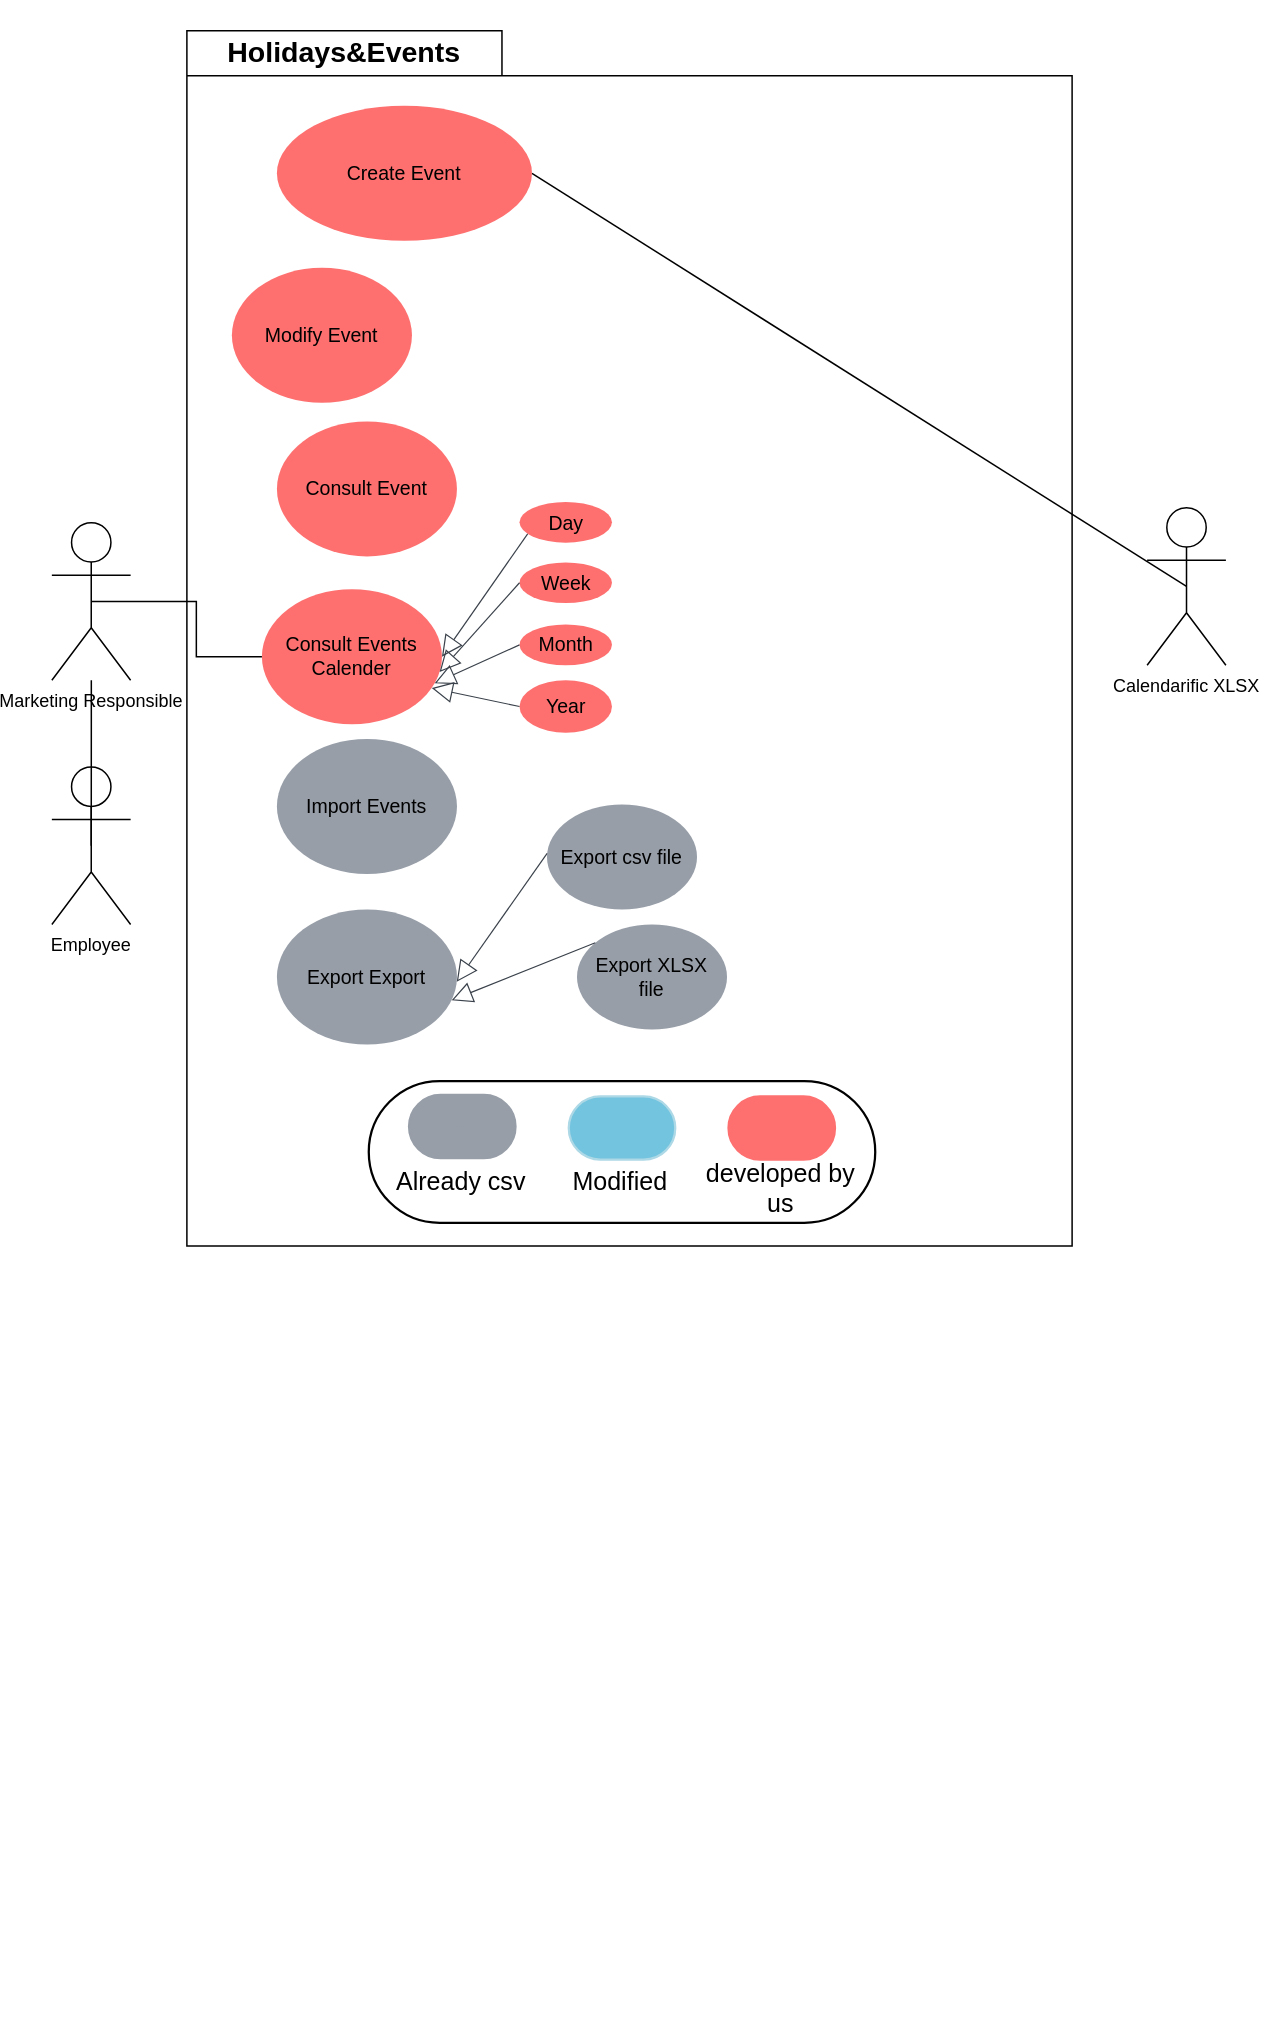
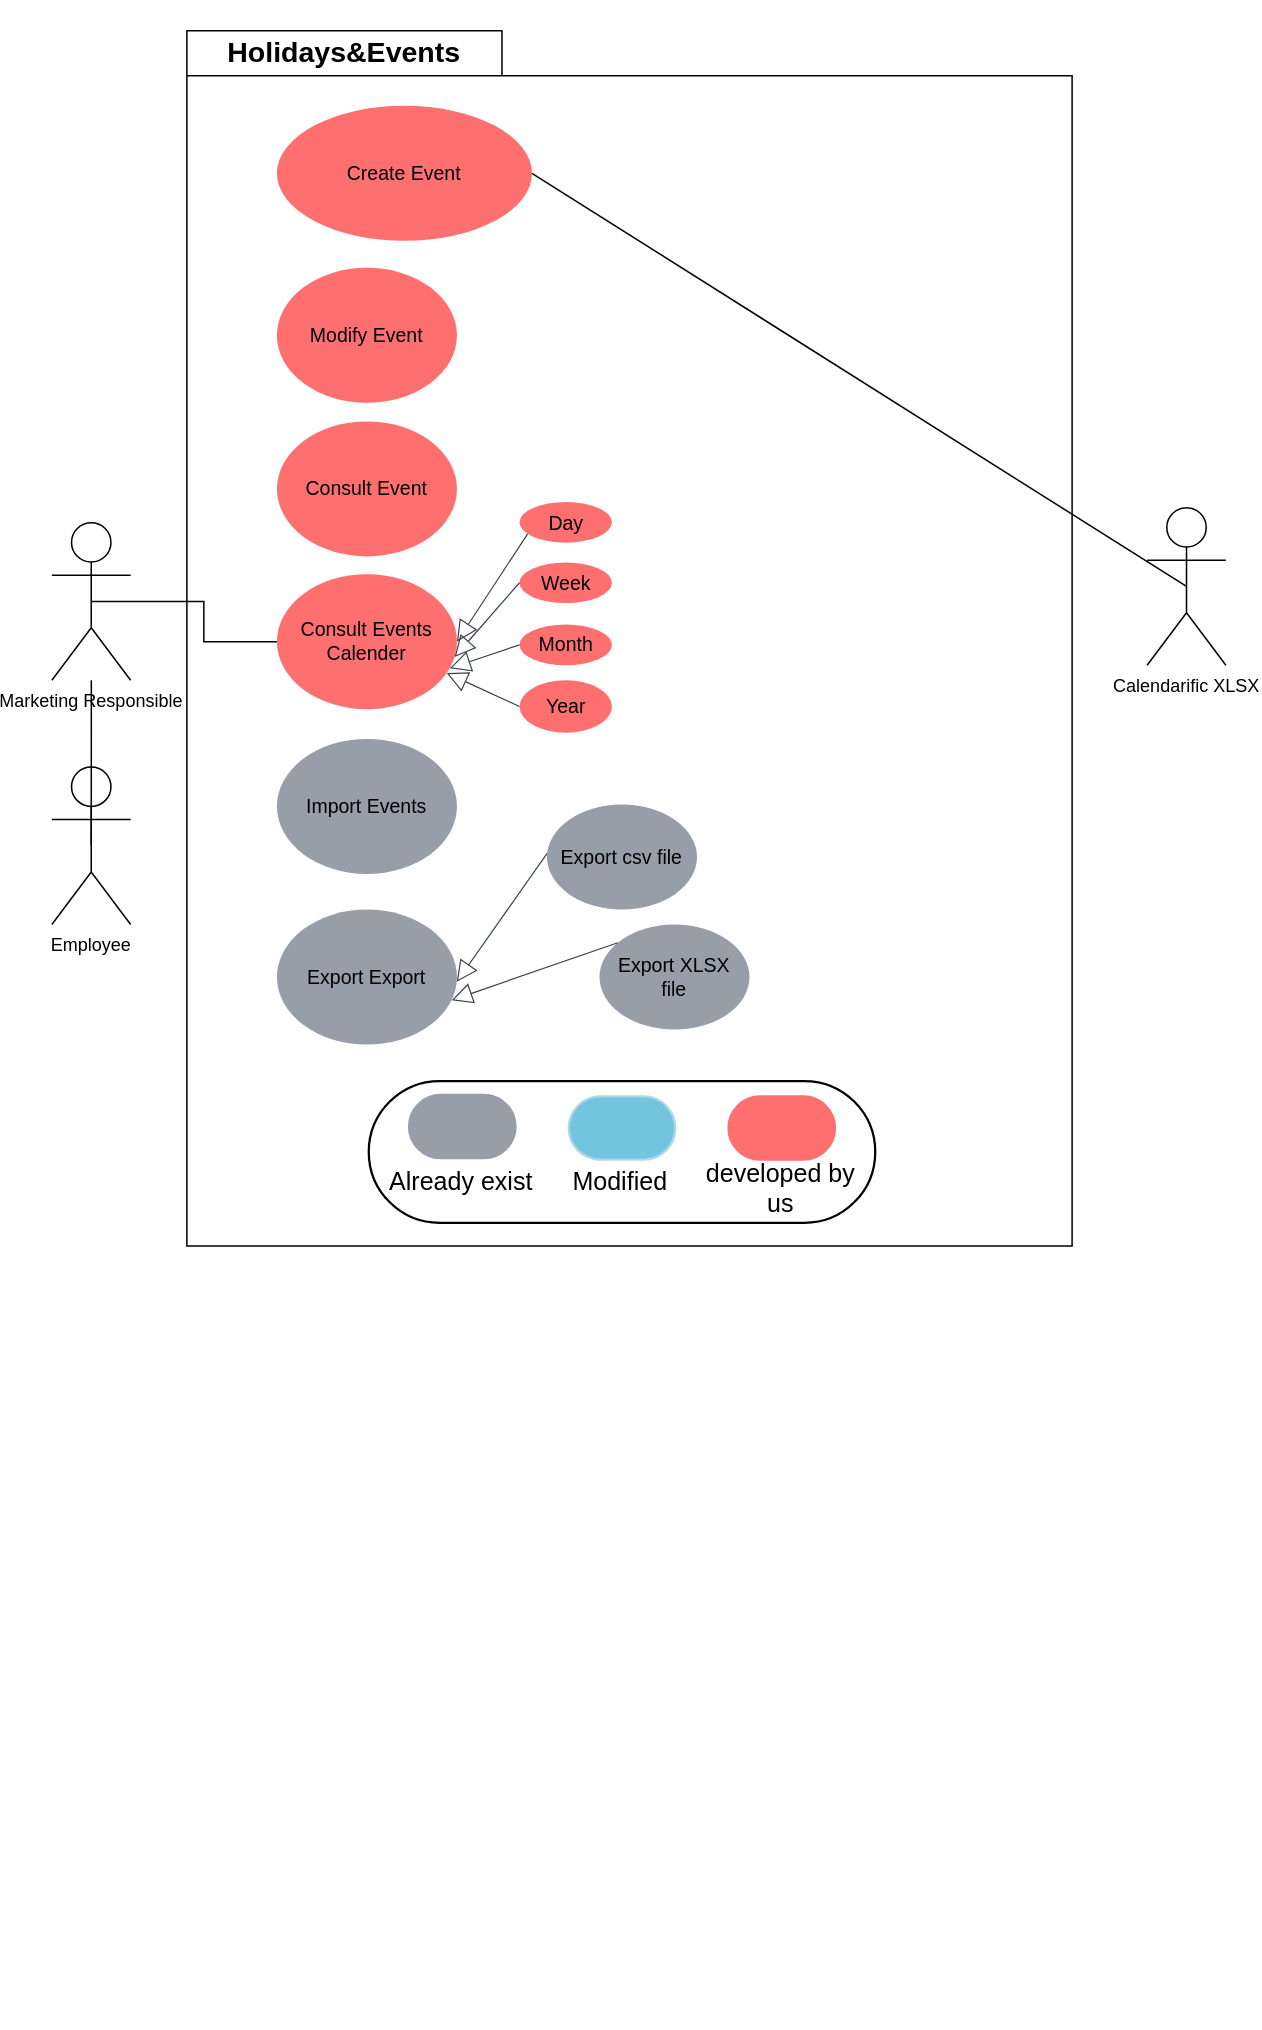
node "Modify Event": moved (322, 335) -> (367, 335)
node "Consult Events Calender": moved (352, 657) -> (367, 642)
node "Export XLSX file": moved (652, 977) -> (674, 977)
node "Already csv": label "Already csv" -> "Already exist"
